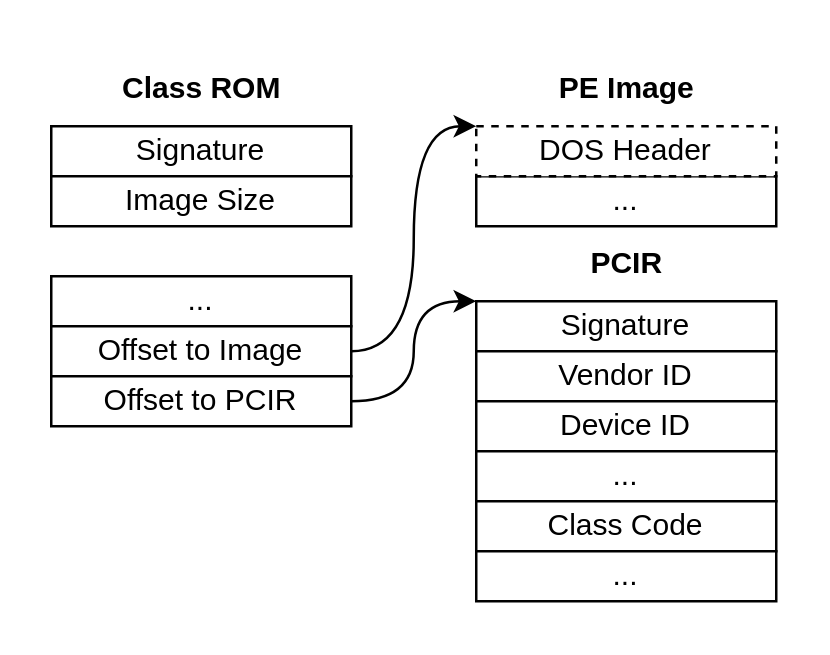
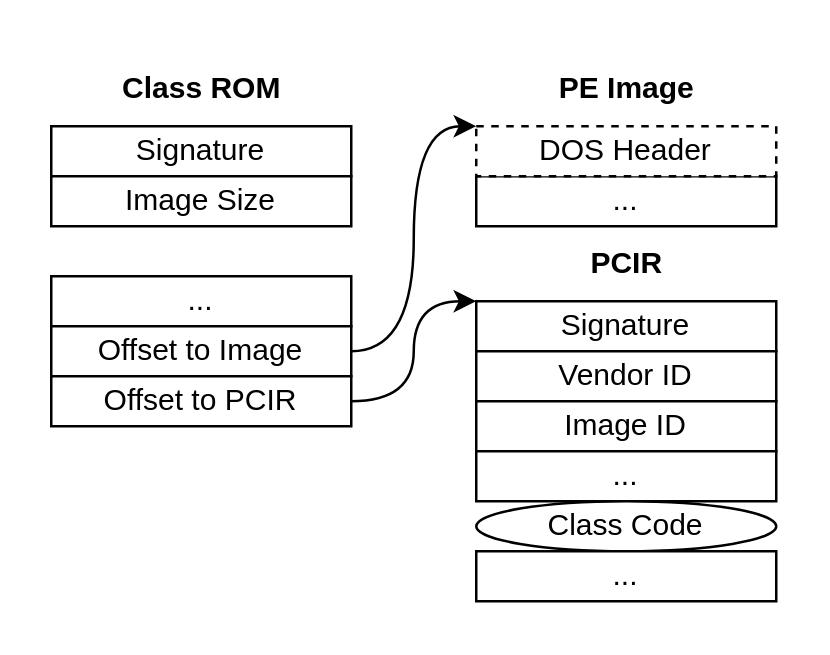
node "Device ID": label "Device ID" -> "Image ID"
node "Class Code": shape rectangle -> ellipse
